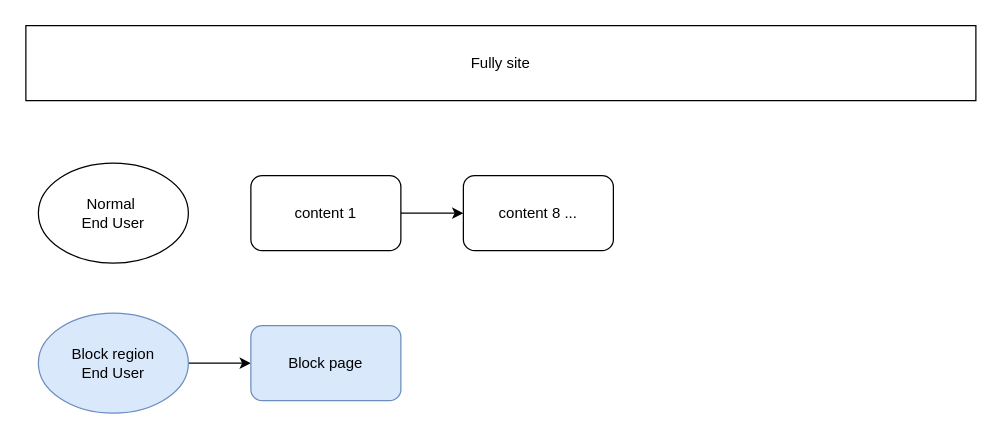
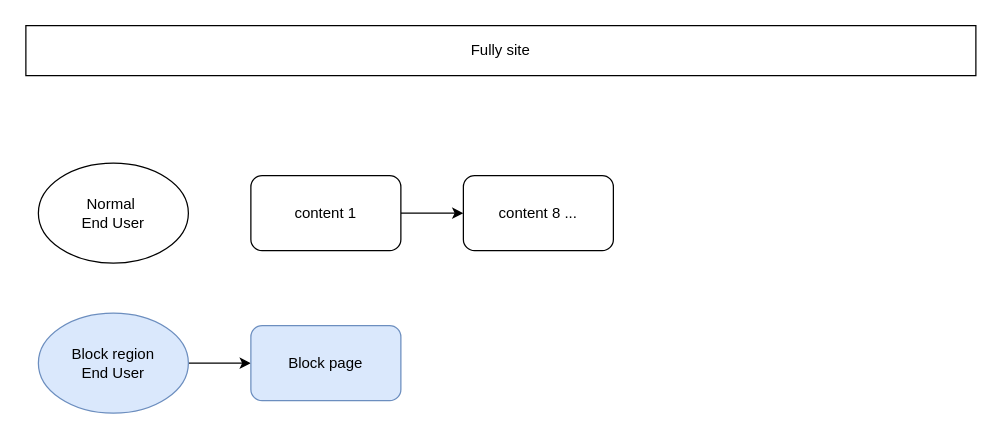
node "Fully site": size 950x75 -> 950x50
